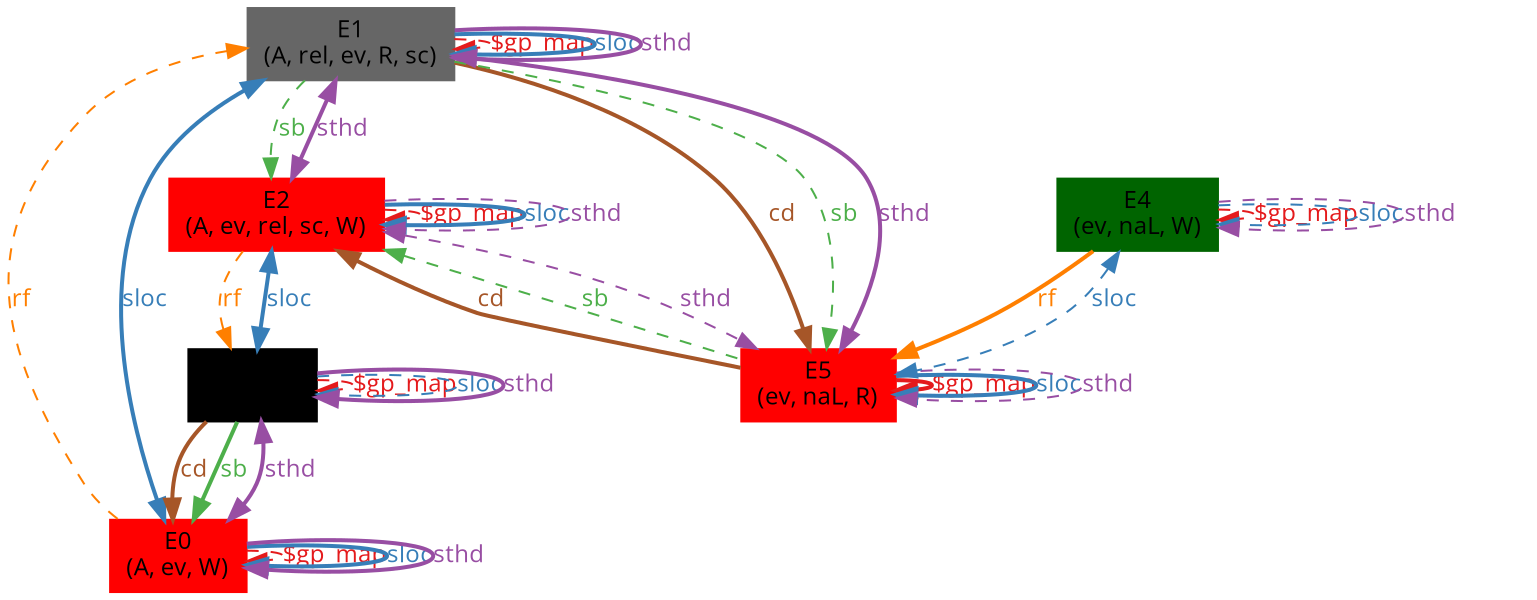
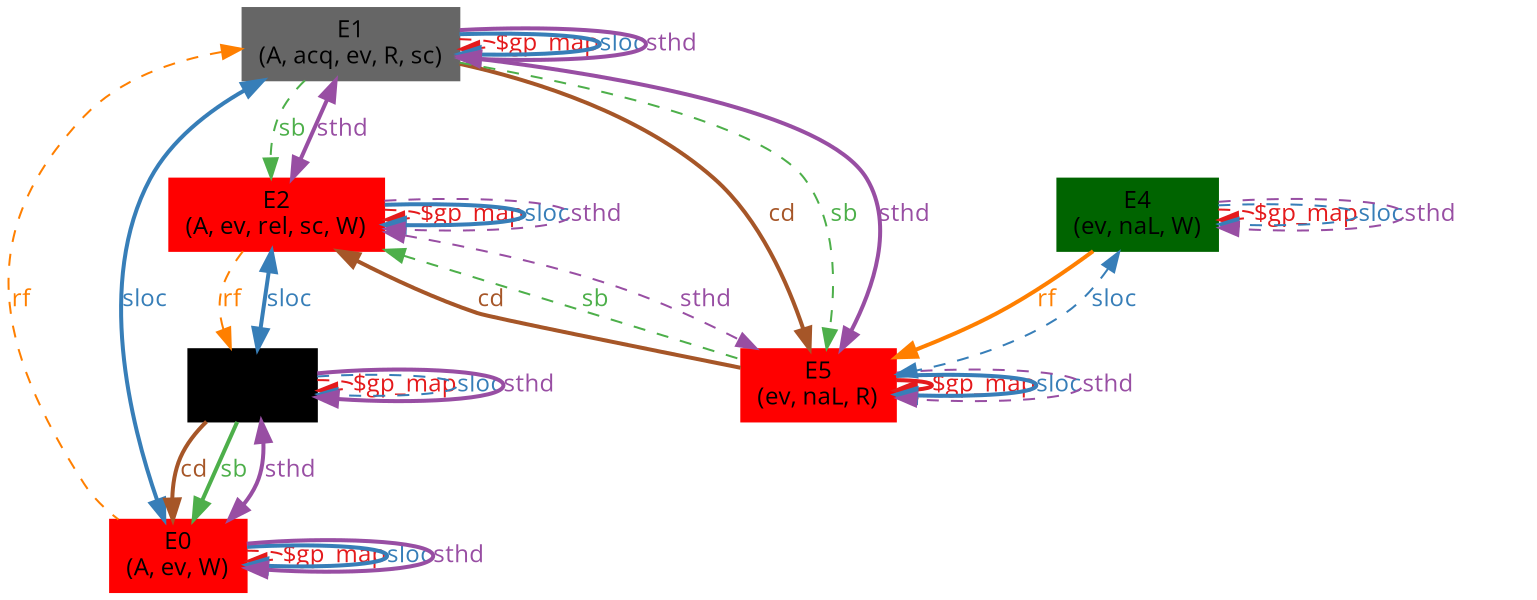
node "E1 (A, rel, ev, R, sc)": label "E1 (A, rel, ev, R, sc)" -> "E1 (A, acq, ev, R, sc)"
